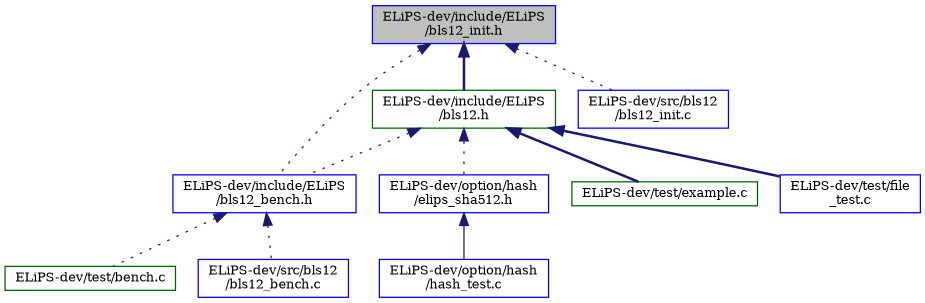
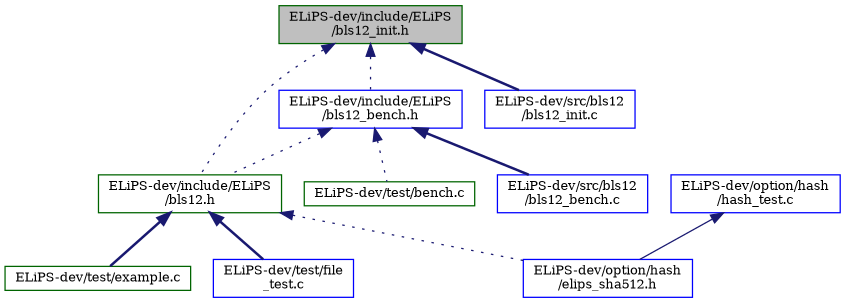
node "ELiPS-dev/include/ELiPS /bls12_init.h": color blue -> darkgreen
edge "ELiPS-dev/src/bls12 /bls12_init.c" -> "ELiPS-dev/include/ELiPS /bls12_init.h": style dotted -> bold
edge "ELiPS-dev/include/ELiPS /bls12.h" -> "ELiPS-dev/include/ELiPS /bls12_init.h": style bold -> dotted
edge "ELiPS-dev/include/ELiPS /bls12_bench.h" -> "ELiPS-dev/include/ELiPS /bls12.h": reversed
edge "ELiPS-dev/src/bls12 /bls12_bench.c" -> "ELiPS-dev/include/ELiPS /bls12_bench.h": style dotted -> bold
edge "ELiPS-dev/option/hash /hash_test.c" -> "ELiPS-dev/option/hash /elips_sha512.h": reversed
